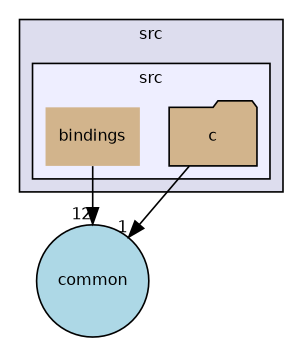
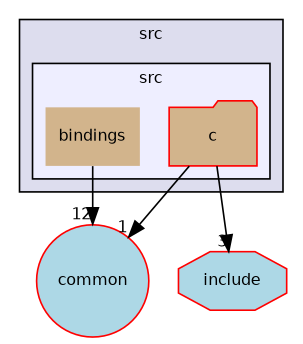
node "c": color black -> red
node "common": color black -> red
node "include": added
